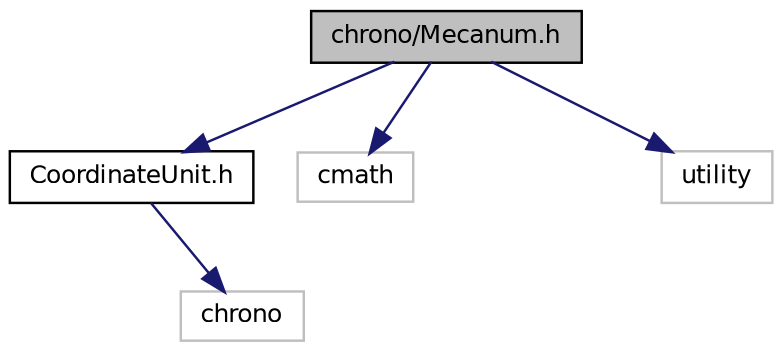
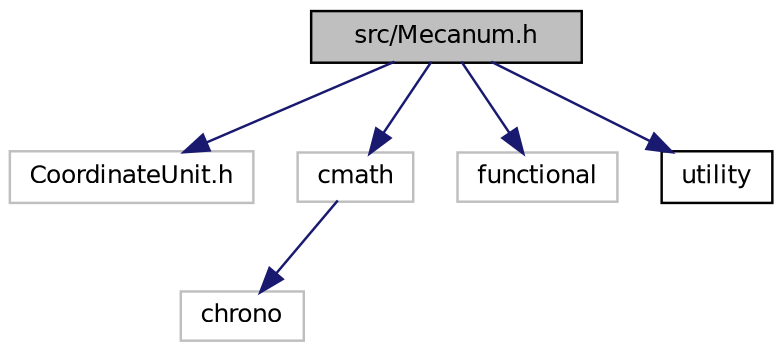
node "chrono/Mecanum.h": label "chrono/Mecanum.h" -> "src/Mecanum.h"
node "CoordinateUnit.h": color black -> grey75
node "functional": added
node "utility": color grey75 -> black
edge "CoordinateUnit.h" -> "chrono": now "cmath" -> "chrono"
